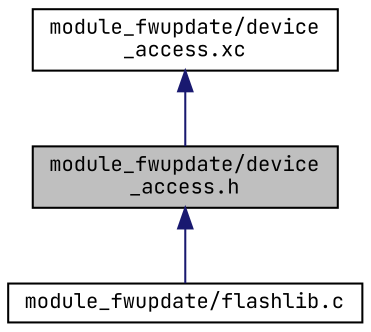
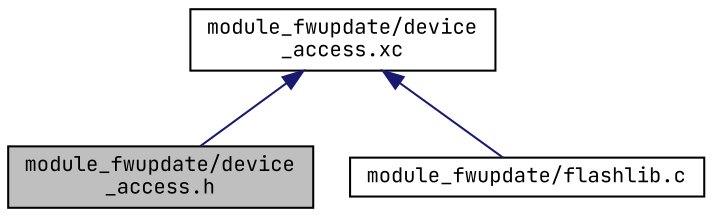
edge "module_fwupdate/flashlib.c" -> "module_fwupdate/device _access.h": now "module_fwupdate/flashlib.c" -> "module_fwupdate/device _access.xc"
